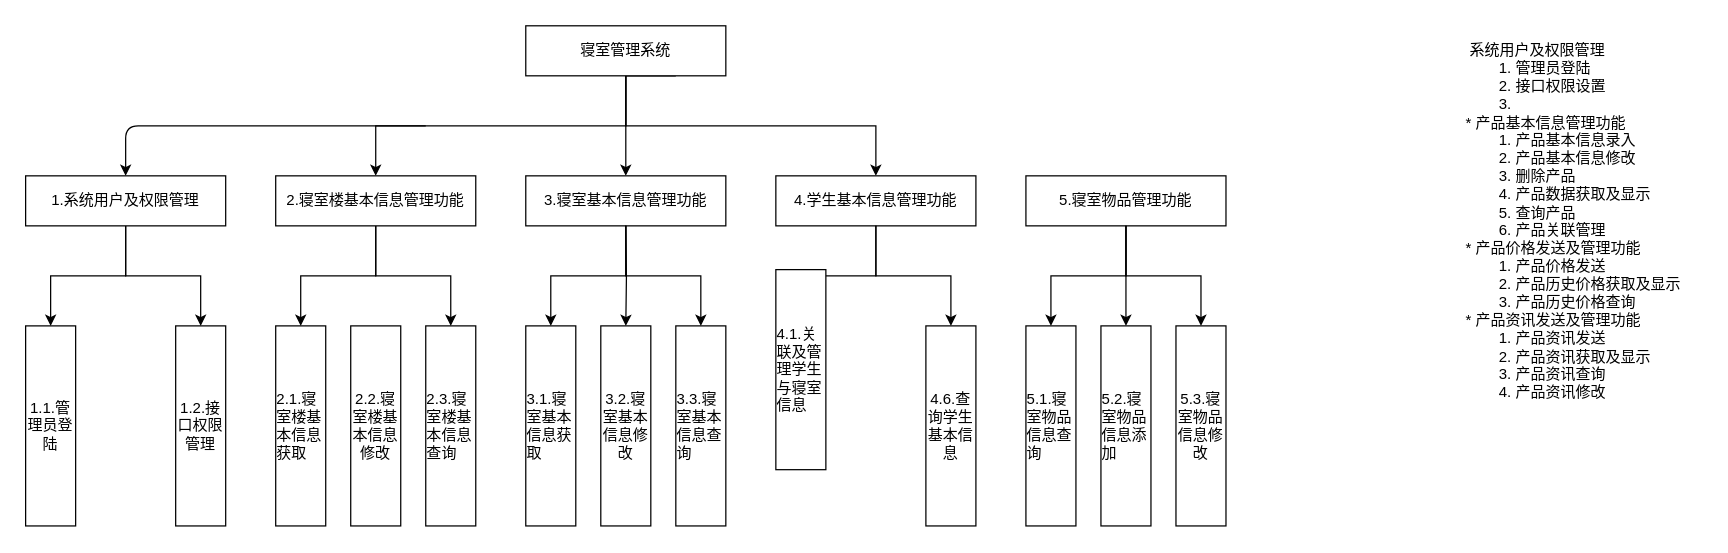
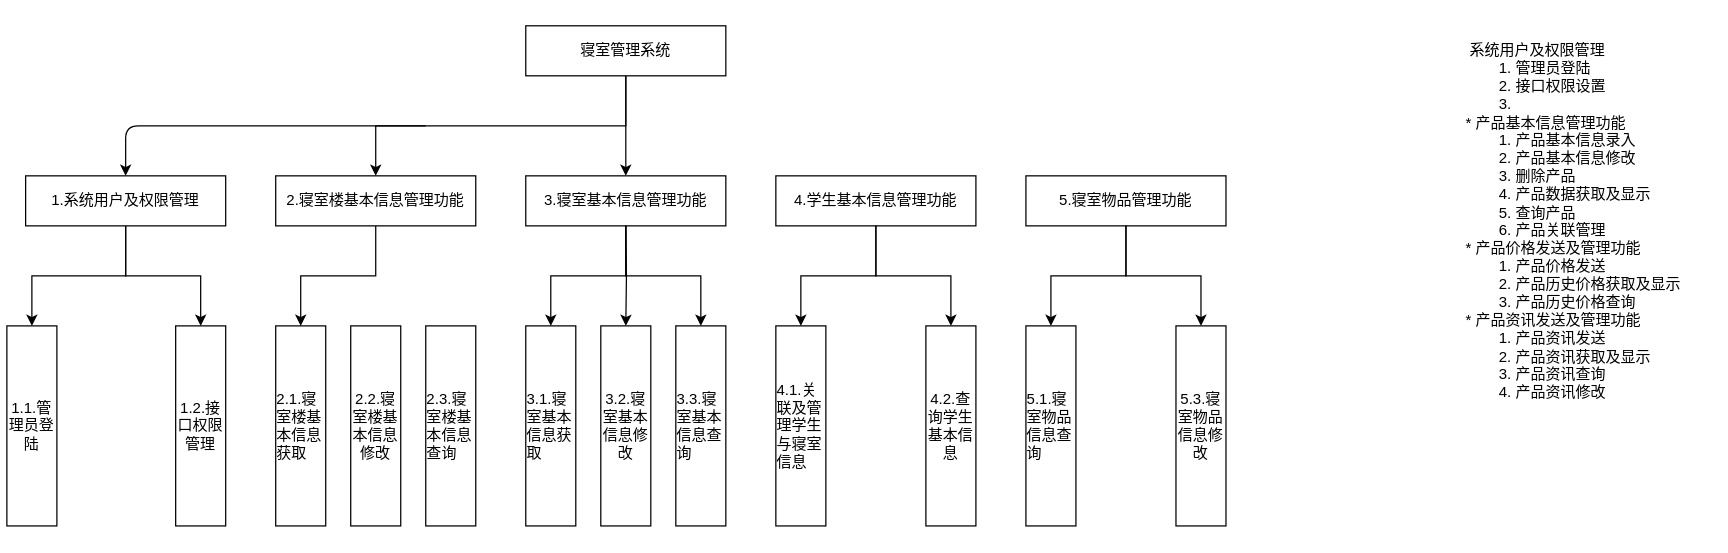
edge "寝室管理系统" -> "4.学生基本信息管理功能": removed
edge "2.寝室楼基本信息管理功能" -> "2.3.寝室楼基本信息查询": removed
edge "5.寝室物品管理功能" -> "5.2.寝室物品信息添加": removed
node "4.1.关联及管理学生与寝室信息": moved (801, 369) -> (801, 426)
node "1.1.管理员登陆": moved (51, 426) -> (32, 426)
node "4.6.查询学生基本信息": label "4.6.查询学生基本信息" -> "4.2.查询学生基本信息"
node "5.2.寝室物品信息添加": removed
